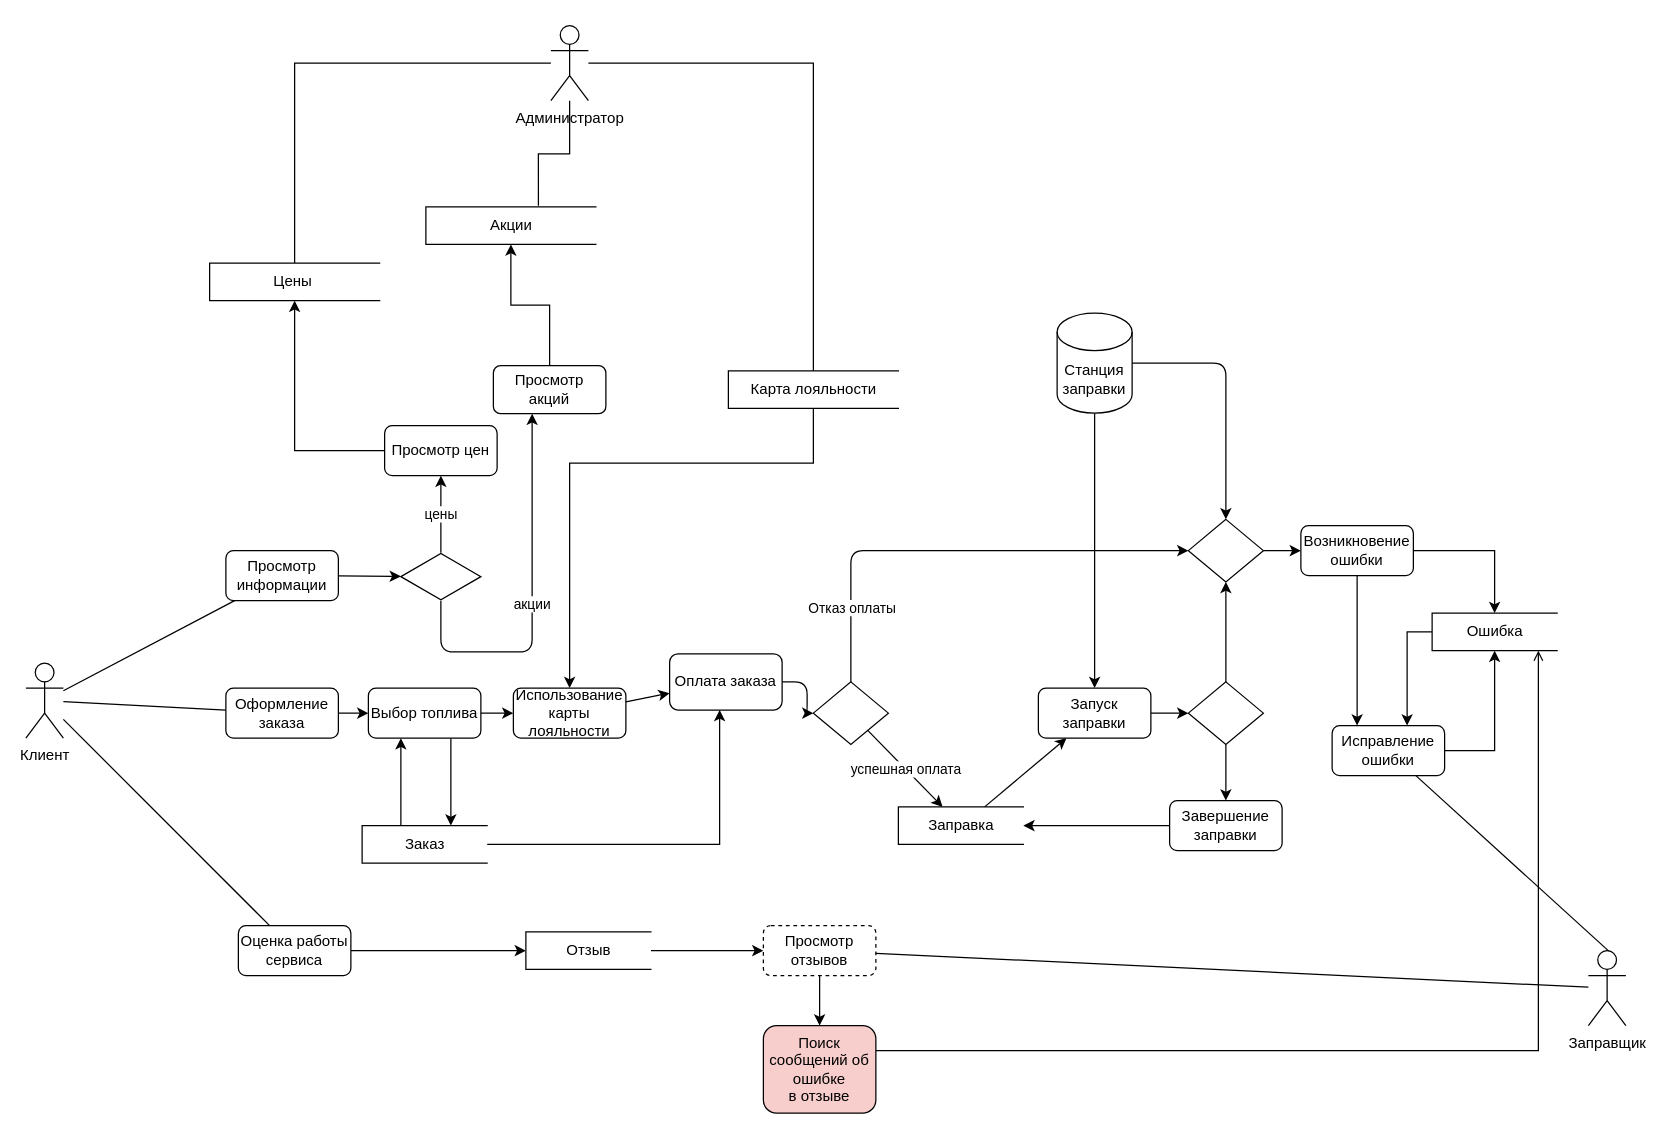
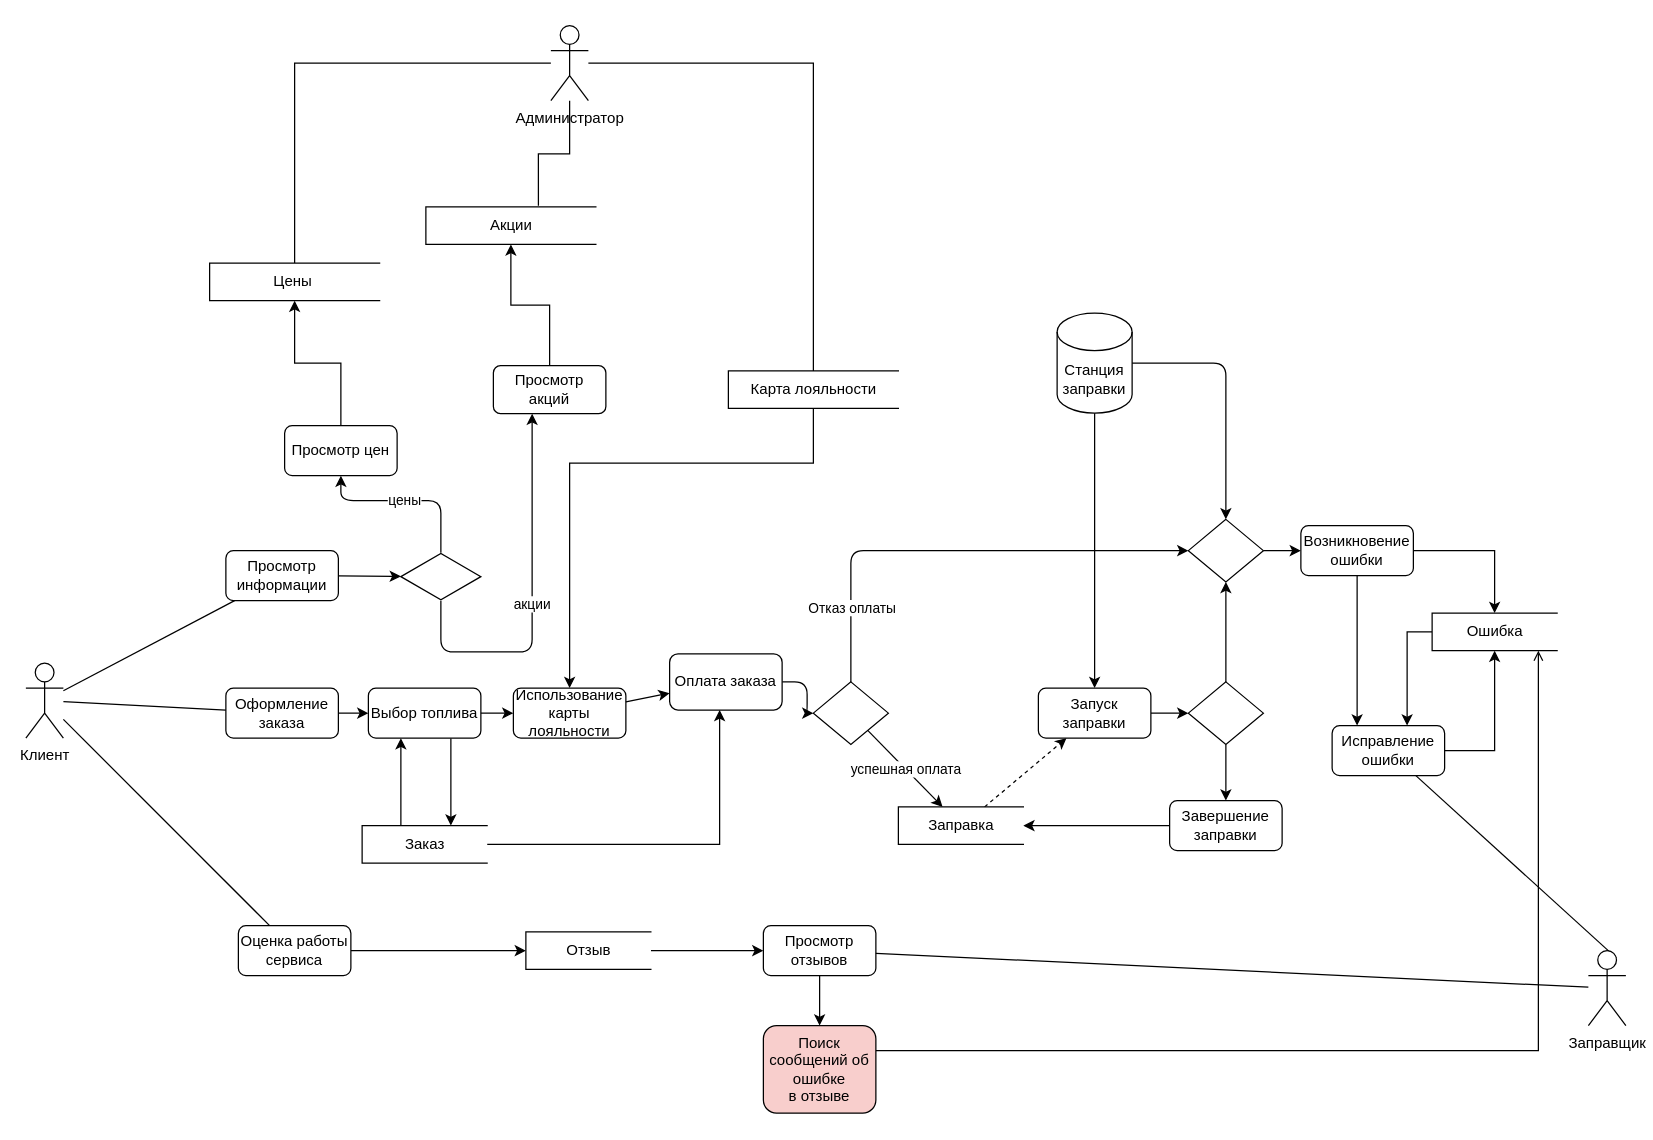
node "Просмотр цен": moved (441, 451) -> (341, 451)
edge "Заправка" -> "Запуск заправки": style solid -> dashed
node "Просмотр отзывов": style dashed -> solid
